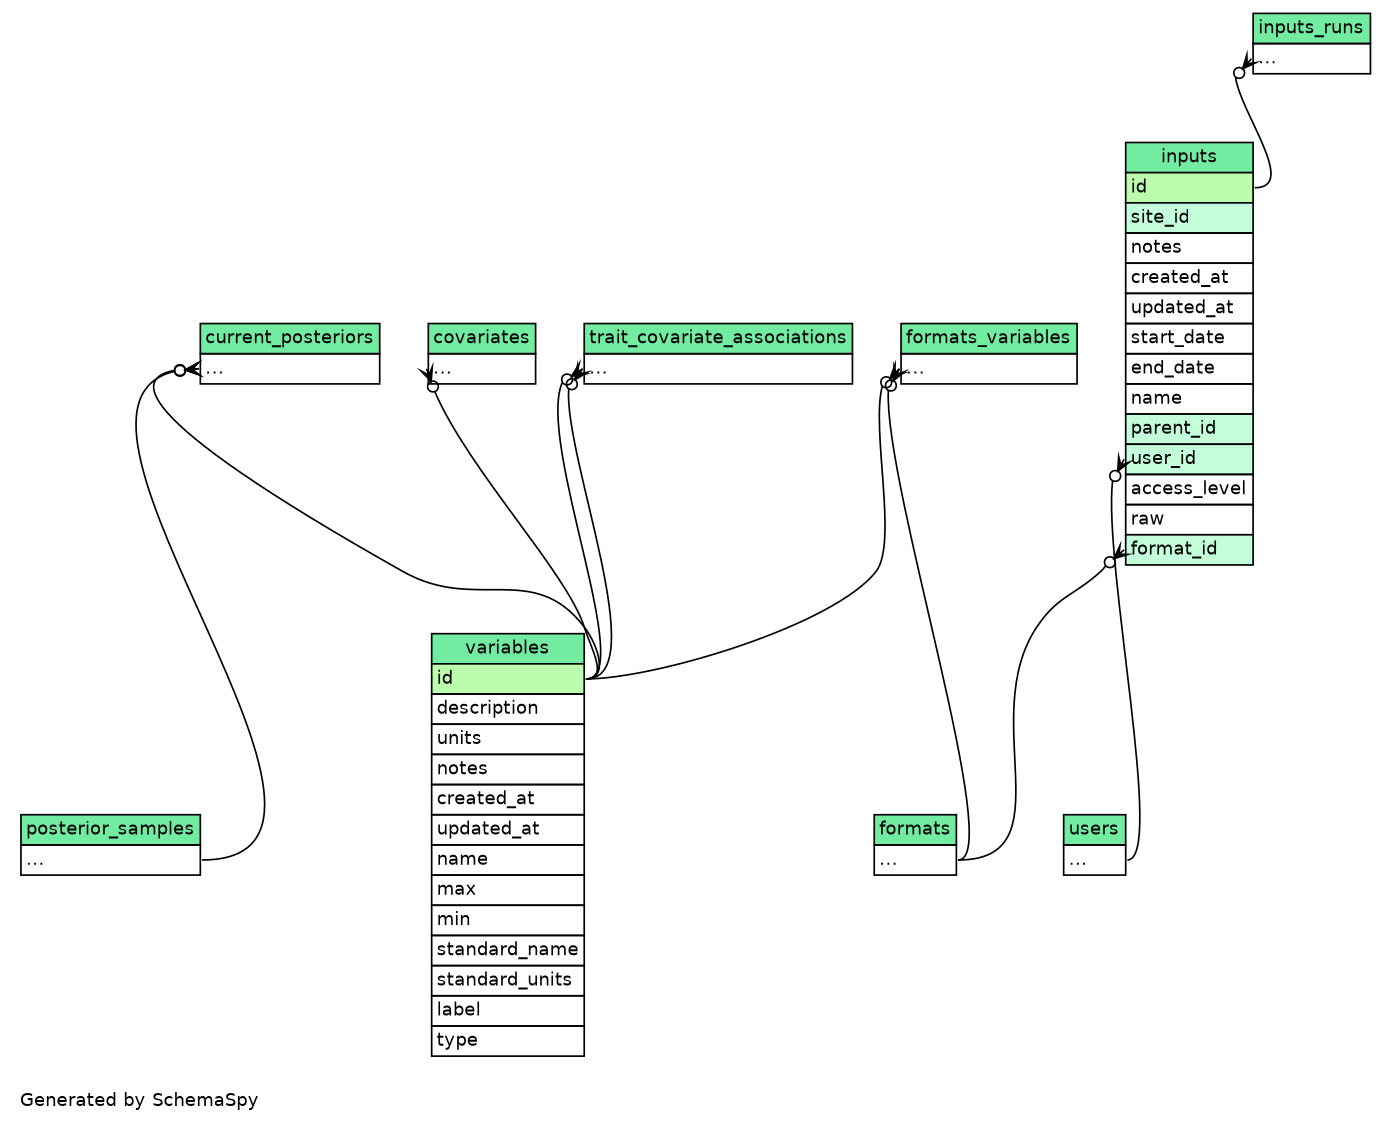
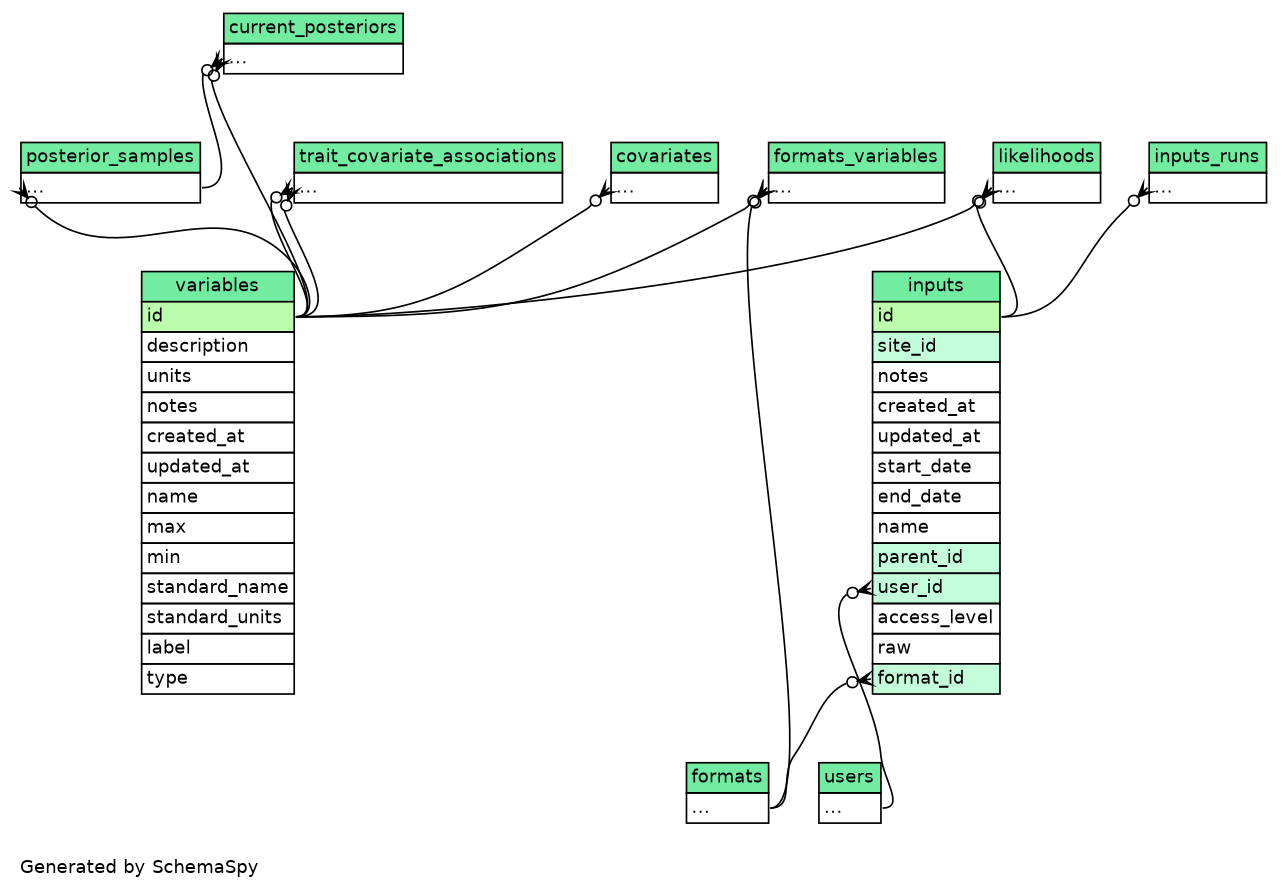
node "likelihoods": added
edge "variables" -> "posterior_samples": added
